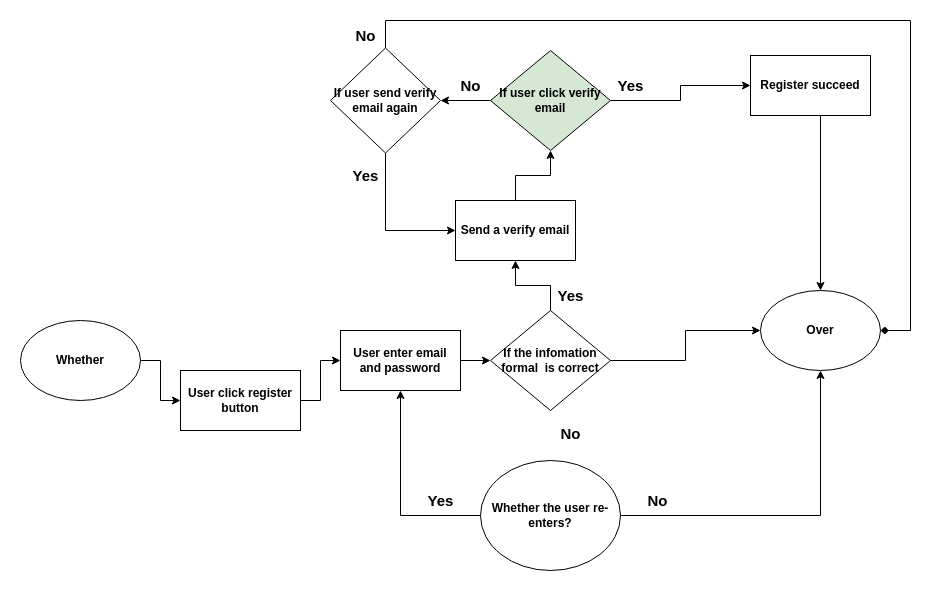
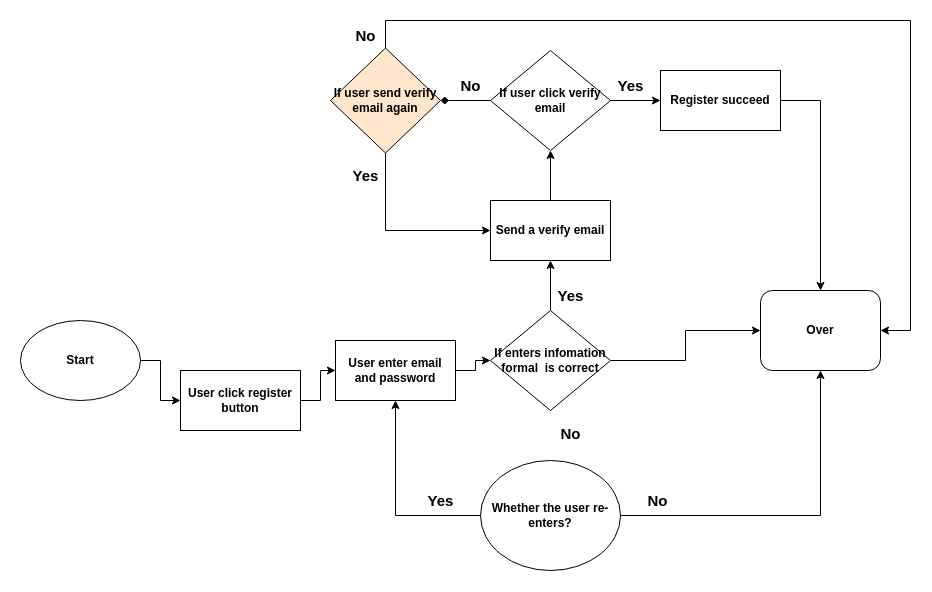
node "Register succeed": moved (811, 86) -> (721, 101)
node "If user send verify email again": fillcolor #ffffff -> #ffe6cc
edge "If user click verify email" -> "If user send verify email again": arrowhead classic -> diamond
node "If user click verify email": fillcolor #d5e8d4 -> #ffffff
node "Send a verify email": moved (516, 231) -> (551, 231)
node "Over": shape ellipse -> rounded rectangle
edge "If user send verify email again" -> "Over": arrowhead diamond -> classic
node "Whether": label "Whether" -> "Start"
node "User enter email and password": moved (401, 361) -> (396, 371)
node "If the infomation formal is correct": label "If the infomation formal is correct" -> "If enters infomation formal is correct"
